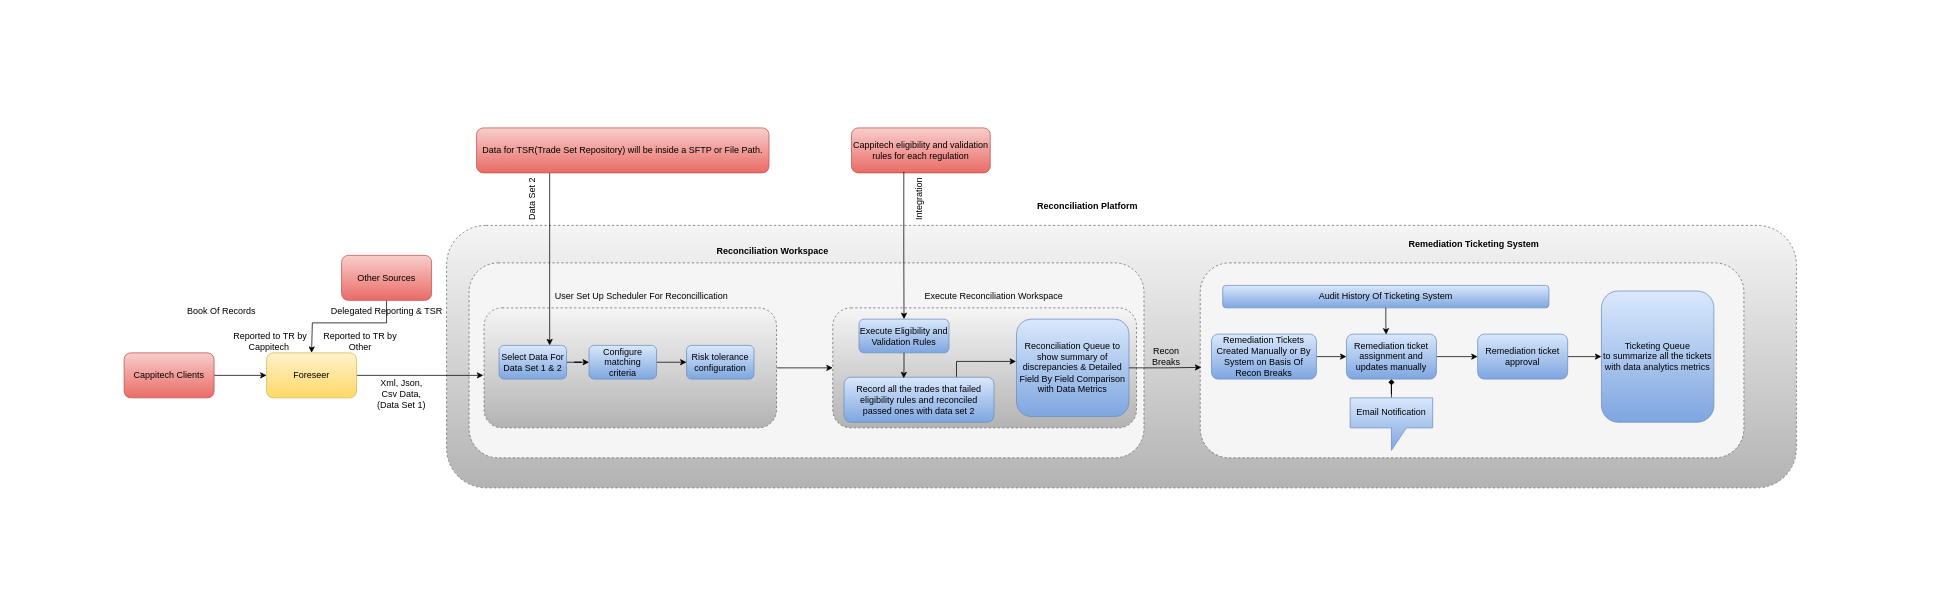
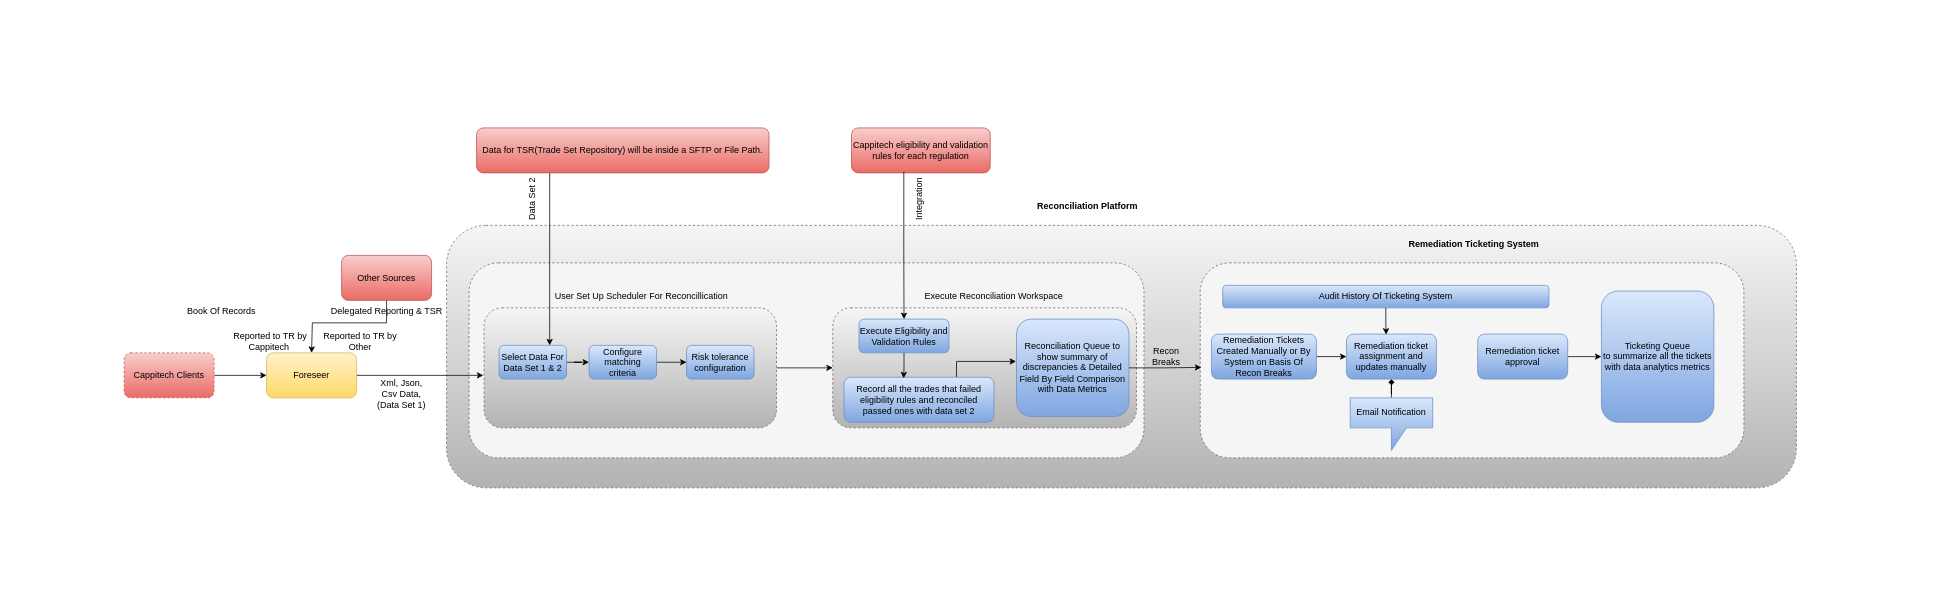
node "Reconciliation Workspace": removed
edge "Remediation ticket assignment and updates manually" -> "Remediation ticket approval": removed
node "Cappitech Clients": style solid -> dashed
